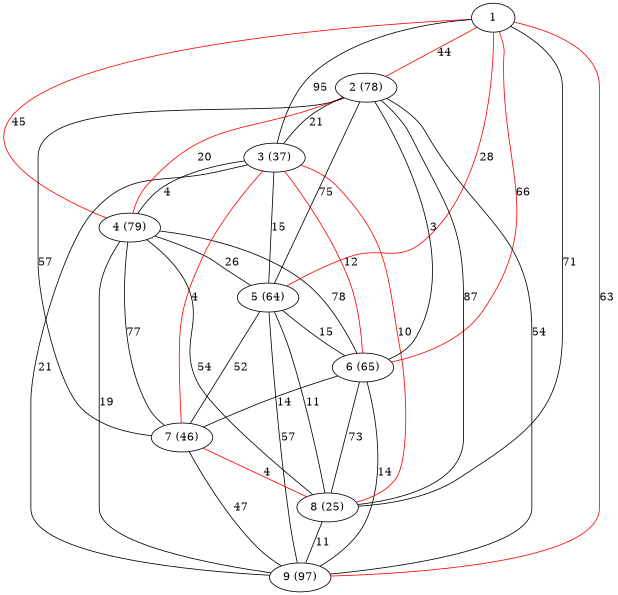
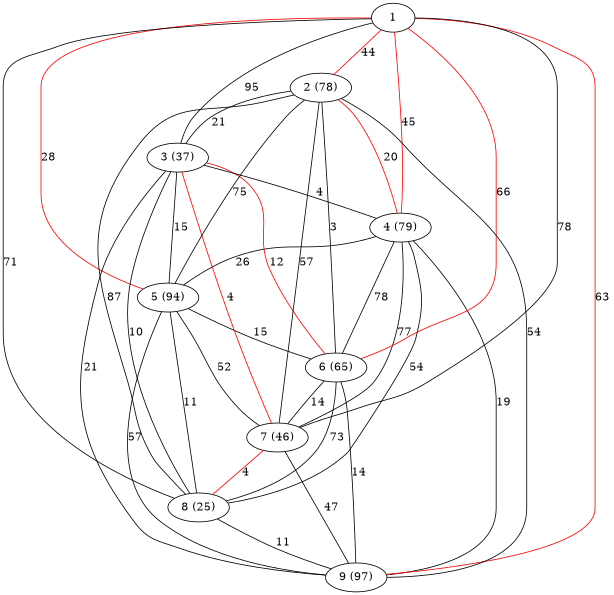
edge "1" -- "7 (46)": added, label "78"
node "5 (64)": label "5 (64)" -> "5 (94)"
edge "3 (37)" -- "8 (25)": color red -> black
